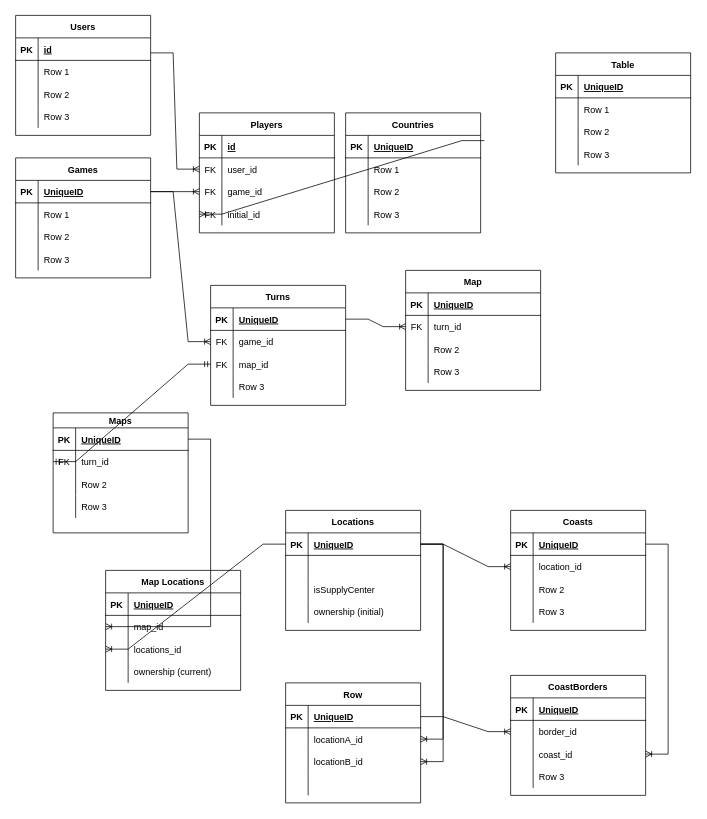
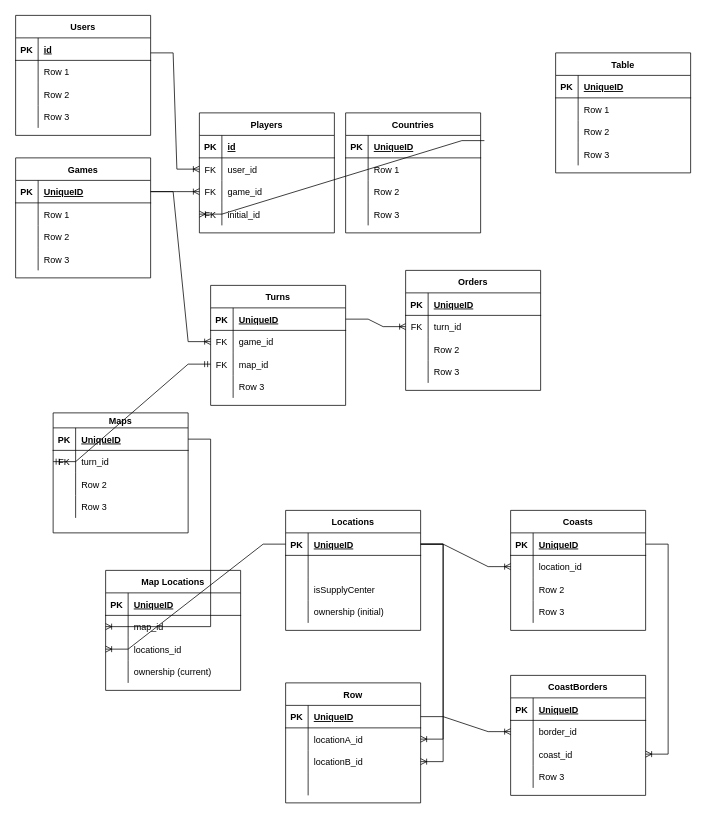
node "Map": label "Map" -> "Orders"
